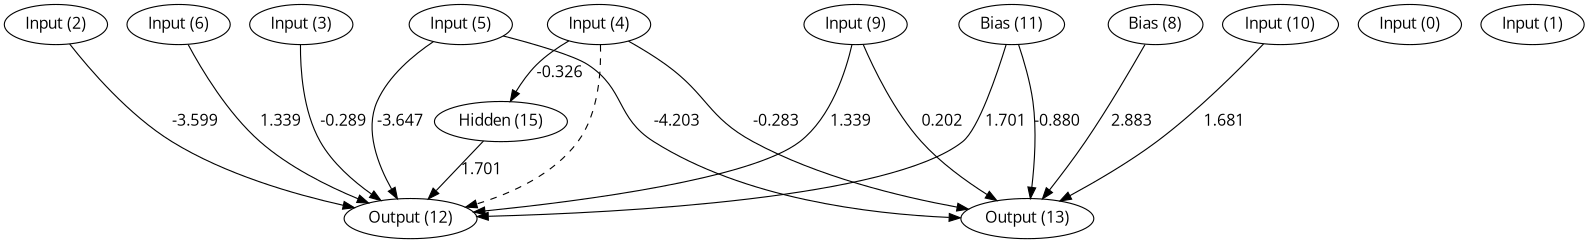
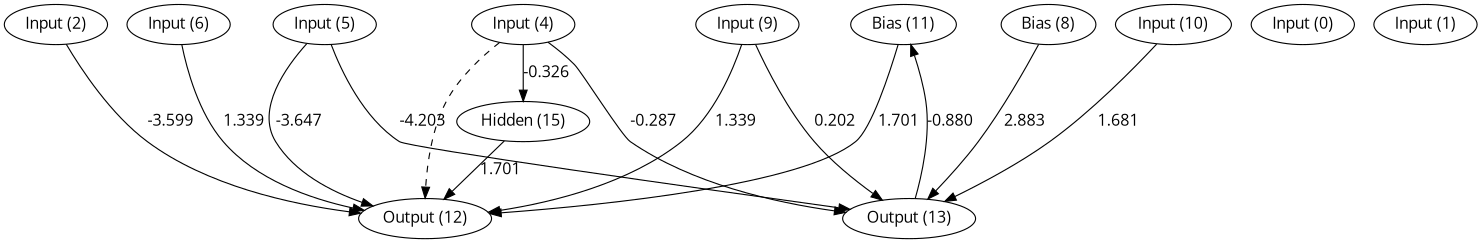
node "Input (3)": removed
edge "Bias (11)" -> "Output (13)": reversed
edge "Input (4)" -> "Output (13)": label "-0.283" -> "-0.287"
